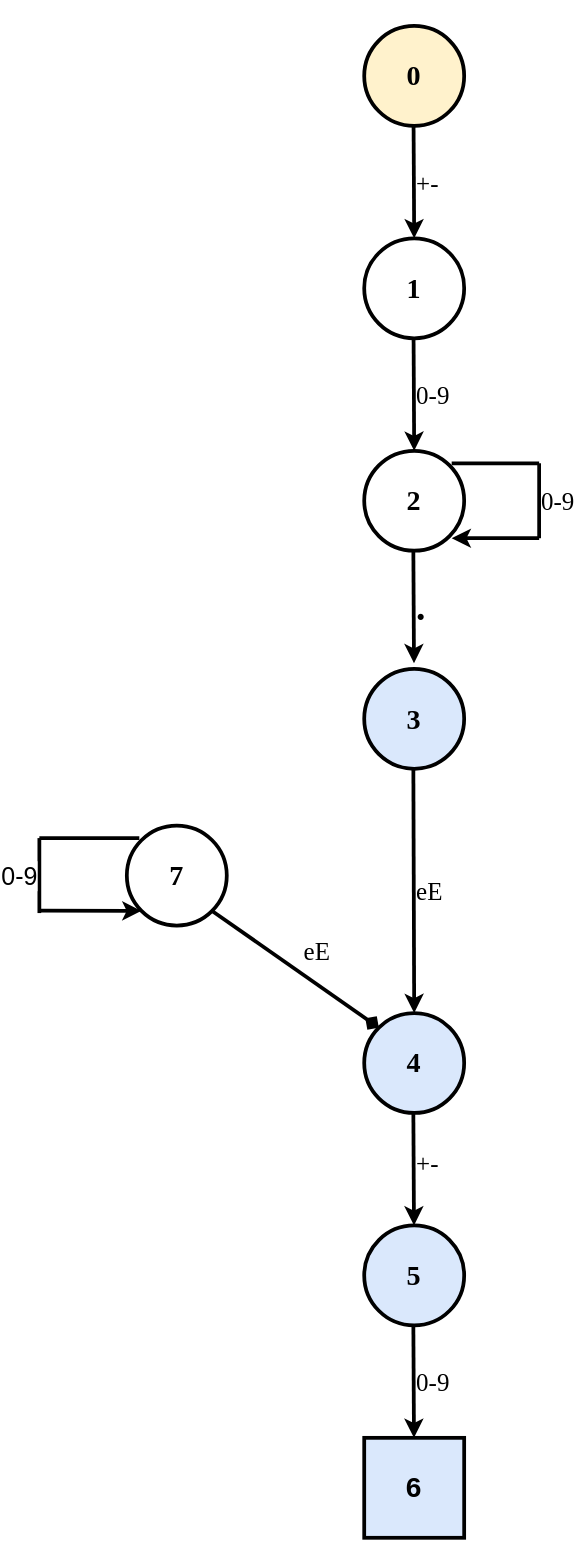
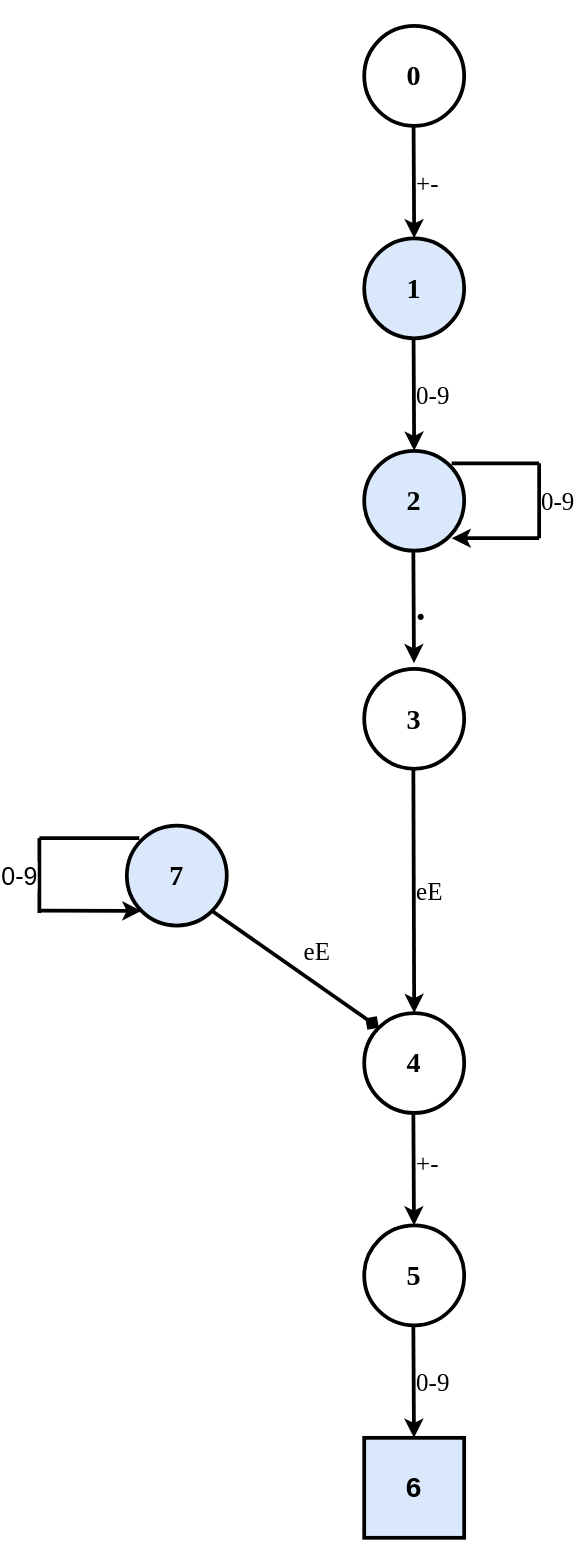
node "0": fillcolor #fff2cc -> #ffffff
node "1": fillcolor #ffffff -> #dae8fc
node "2": fillcolor #ffffff -> #dae8fc
node "3": fillcolor #dae8fc -> #ffffff
node "7": fillcolor #ffffff -> #dae8fc
node "4": fillcolor #dae8fc -> #ffffff
node "5": fillcolor #dae8fc -> #ffffff
